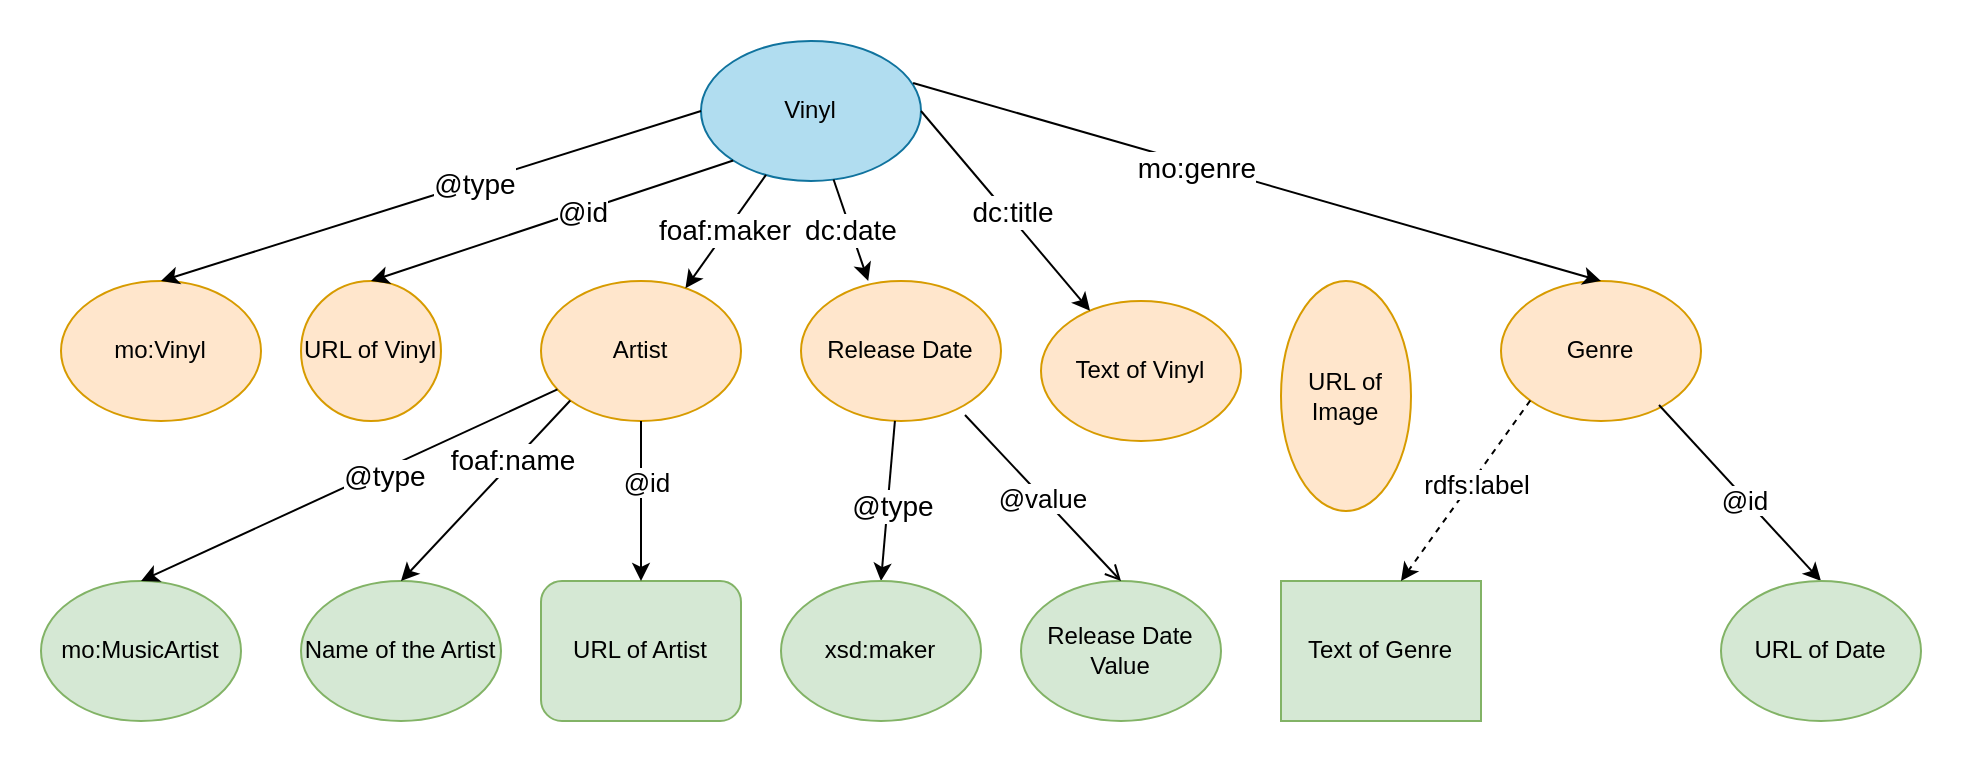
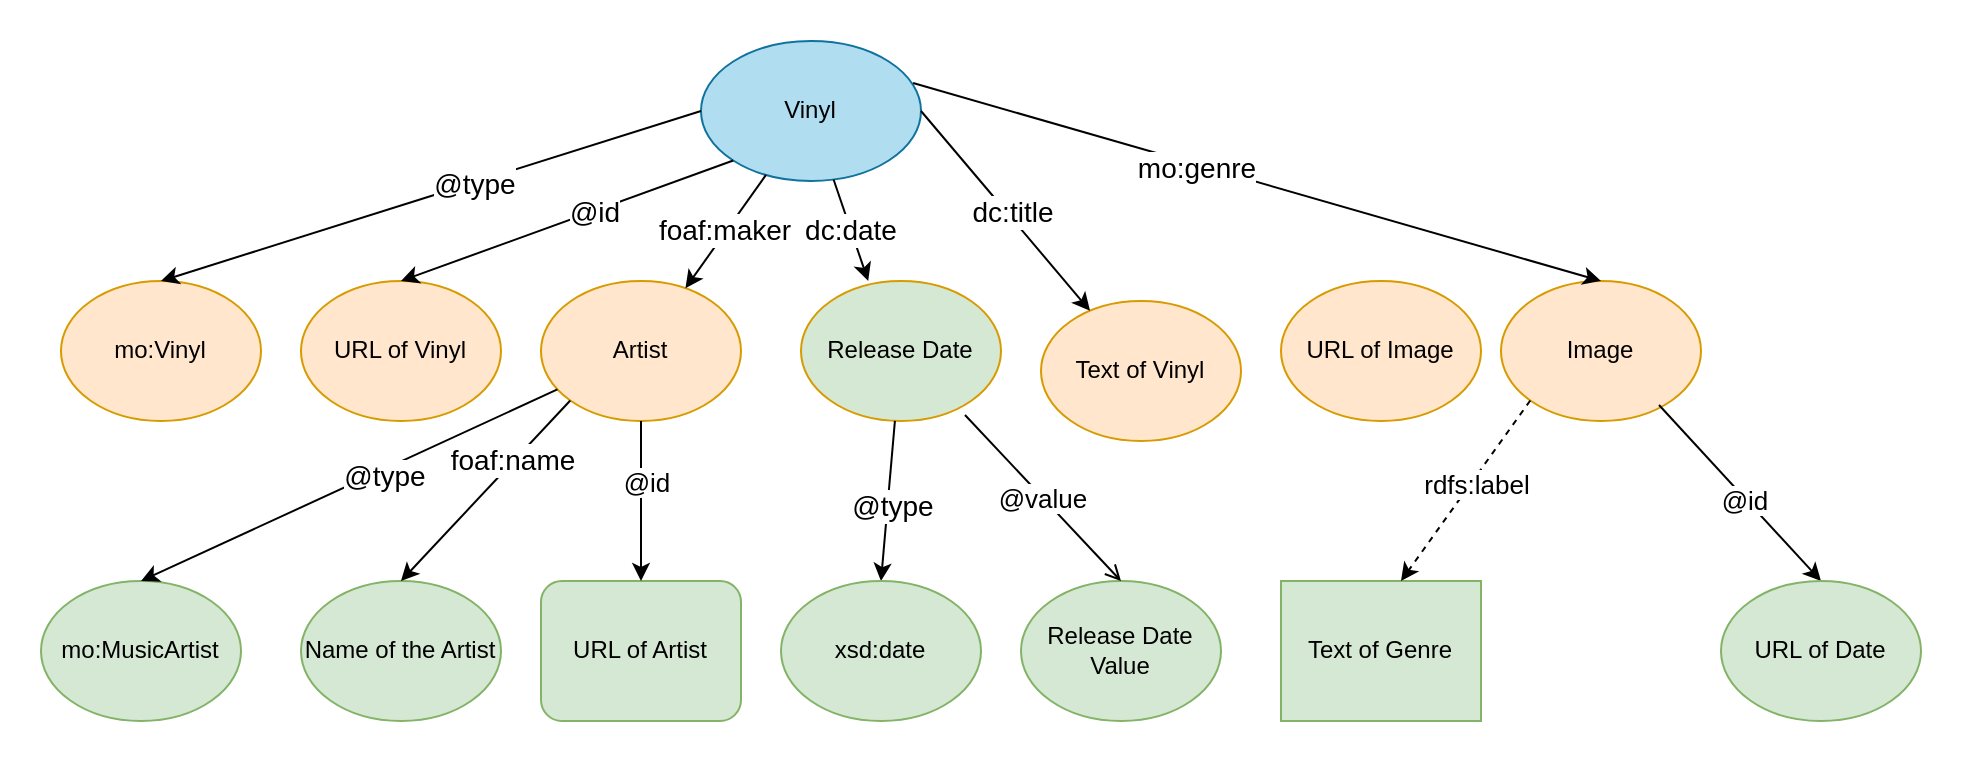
node "URL of Vinyl": size 140x140 -> 200x140
node "Release Date": fillcolor #ffe6cc -> #d5e8d4
node "Genre": label "Genre" -> "Image"
node "URL of Image": size 130x230 -> 200x140
node "xsd:maker": label "xsd:maker" -> "xsd:date"
